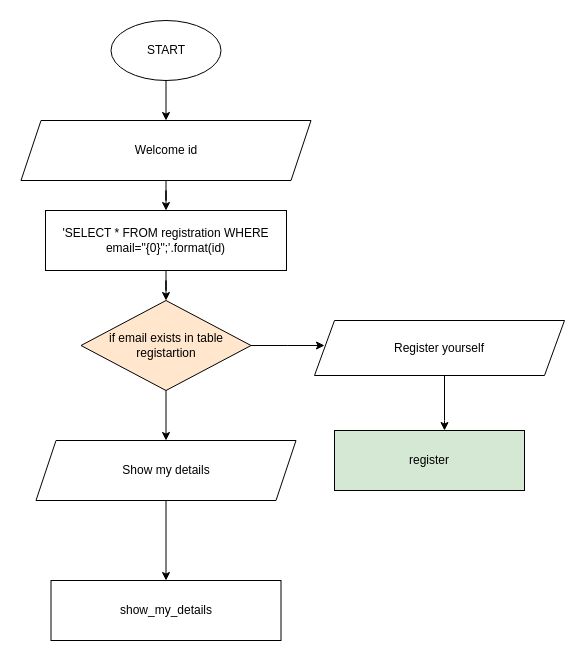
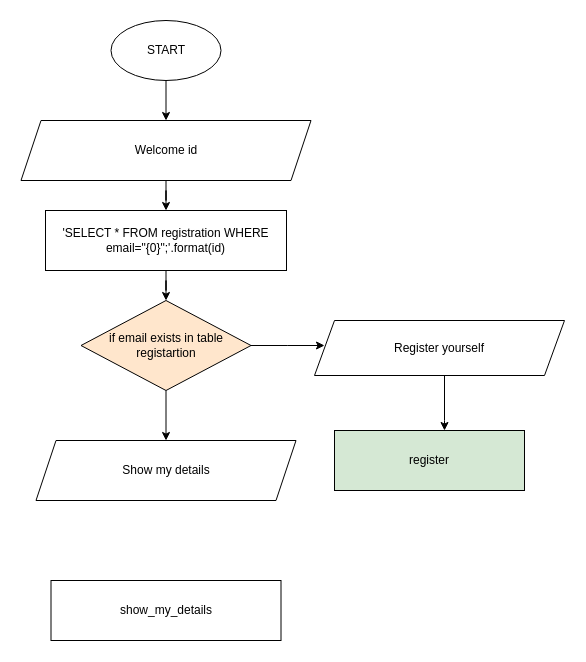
edge "Show my details" -> "show_my_details": removed
